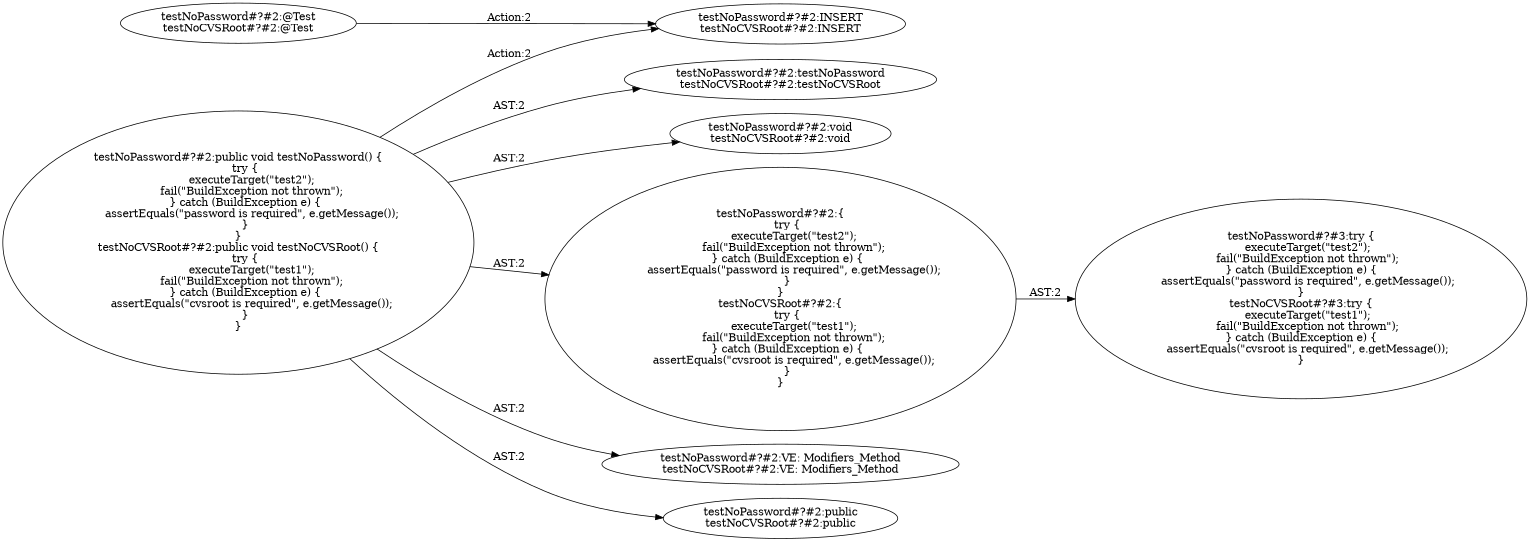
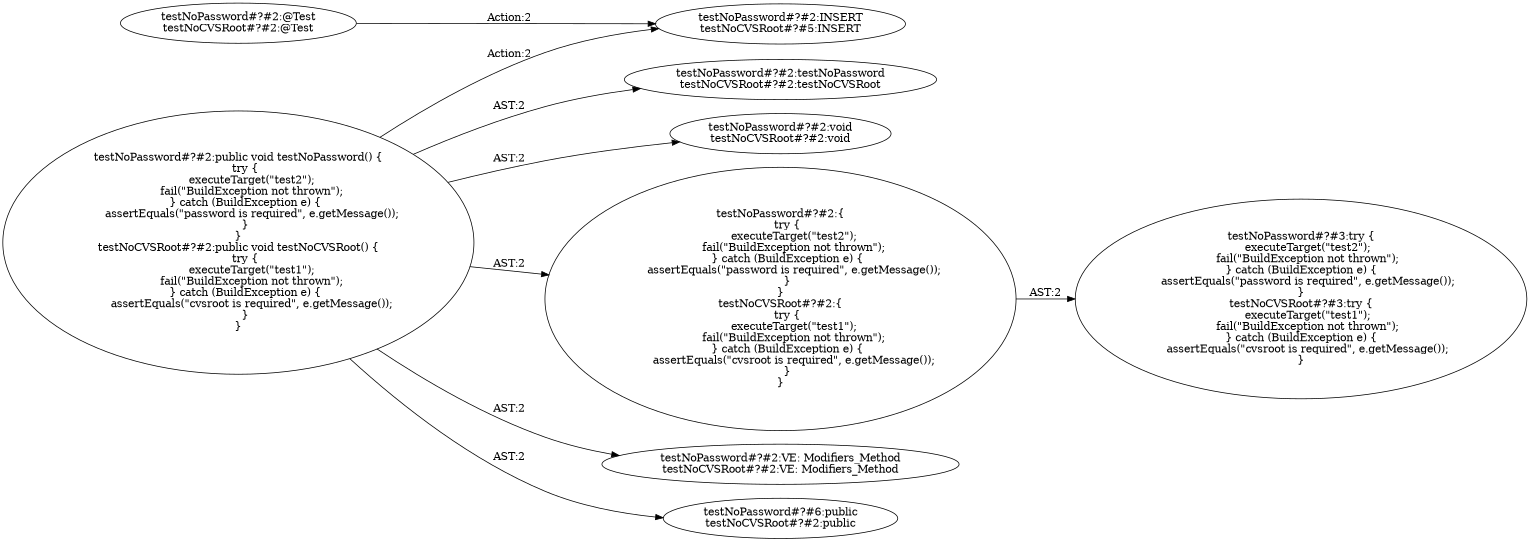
node "testNoPassword#?#2:INSERT testNoCVSRoot#?#2:INSERT": label "testNoPassword#?#2:INSERT testNoCVSRoot#?#2:INSERT" -> "testNoPassword#?#2:INSERT testNoCVSRoot#?#5:INSERT"
node "testNoPassword#?#2:public testNoCVSRoot#?#2:public": label "testNoPassword#?#2:public testNoCVSRoot#?#2:public" -> "testNoPassword#?#6:public testNoCVSRoot#?#2:public"
